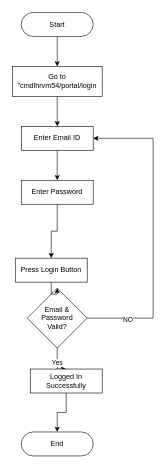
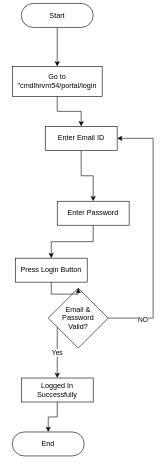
node "Start": moved (57, 24) -> (57, 15)
node "Enter Email ID": moved (57, 138) -> (81, 138)
node "Enter Password": moved (57, 192) -> (93, 213)
node "Email & Password Valid?": moved (57, 318) -> (78, 318)
node "Logged In Successfully": moved (66, 381) -> (57, 390)
node "End": moved (57, 444) -> (48, 444)
